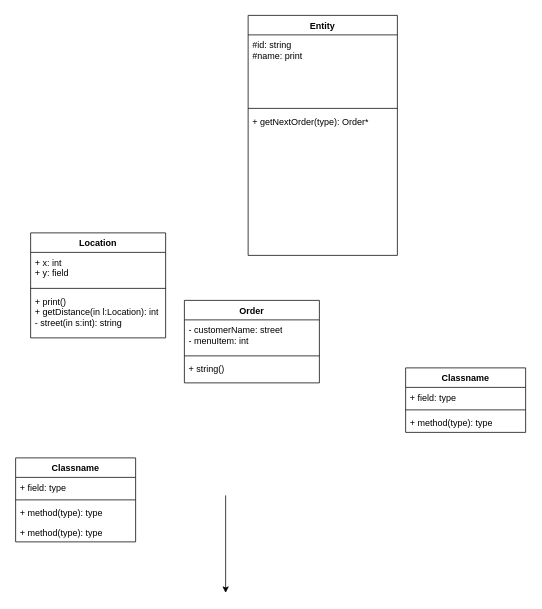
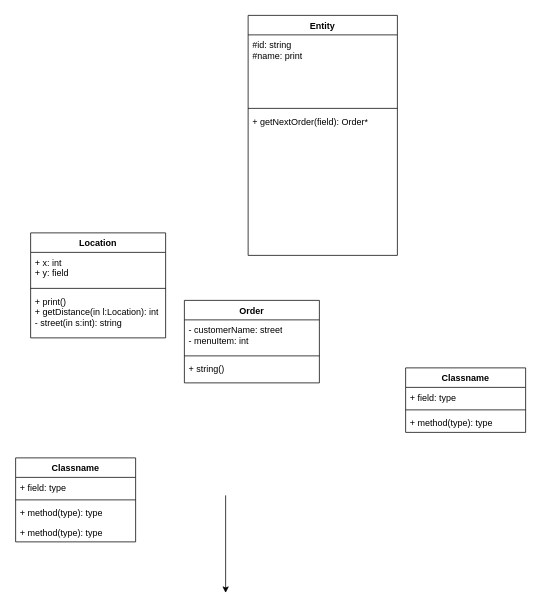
node "+ getNextOrder(type): Order*": label "+ getNextOrder(type): Order*" -> "+ getNextOrder(field): Order*"
